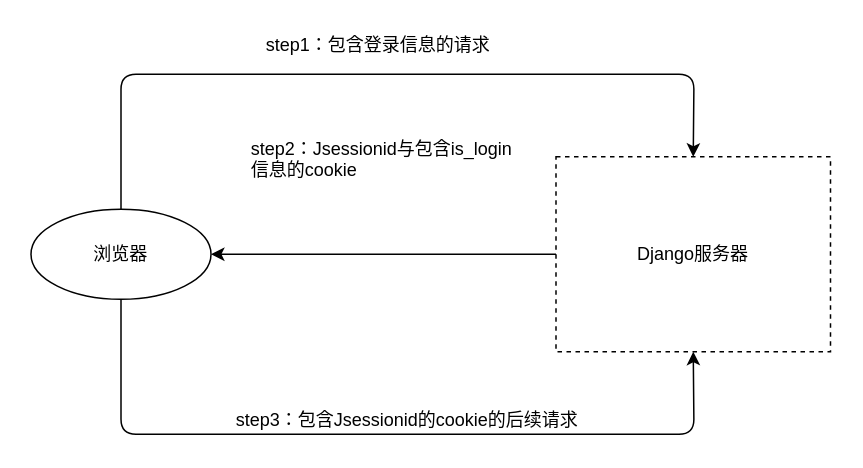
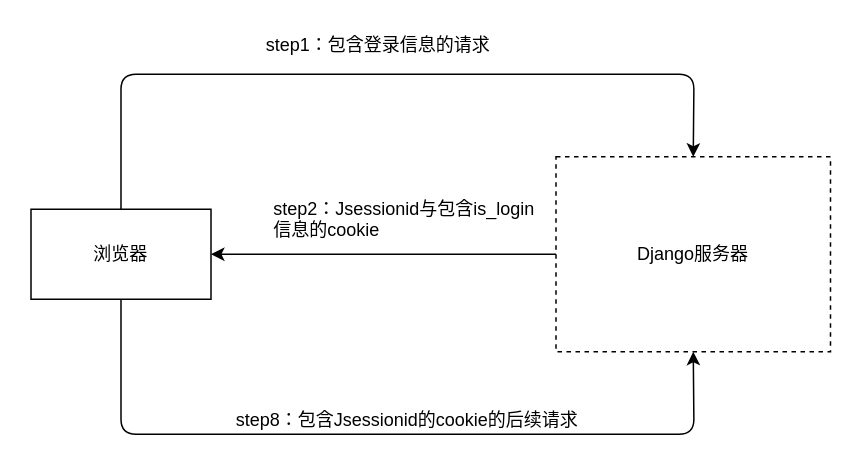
node "step2：Jsessionid与包含is_login 信息的cookie": moved (391, 164) -> (413, 224)
node "浏览器": shape ellipse -> rectangle
node "step3：包含Jsessionid的cookie的后续请求": label "step3：包含Jsessionid的cookie的后续请求" -> "step8：包含Jsessionid的cookie的后续请求"
